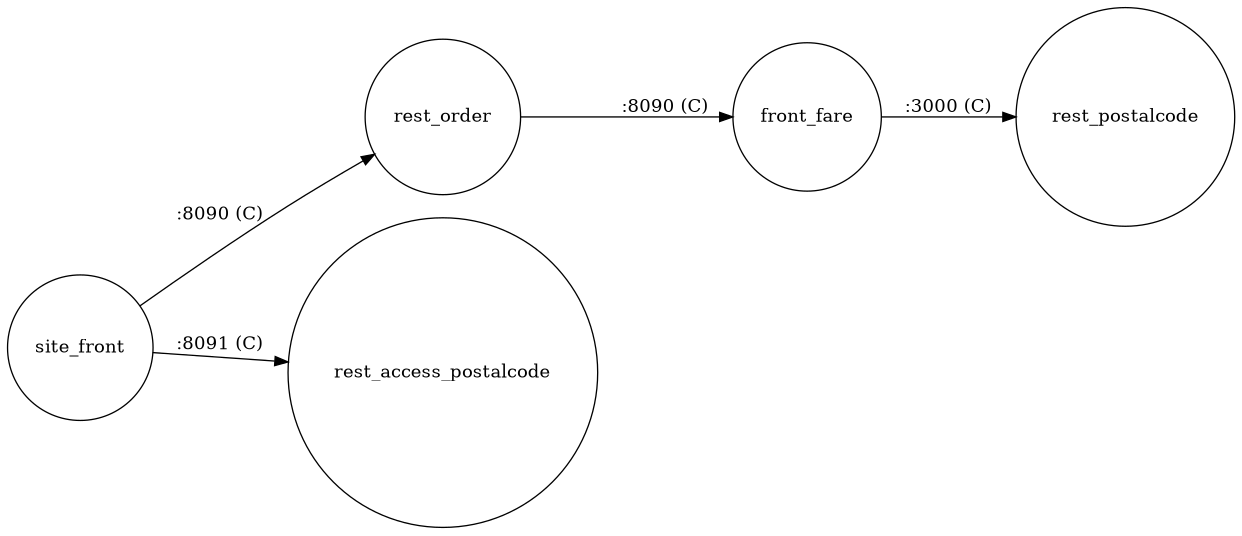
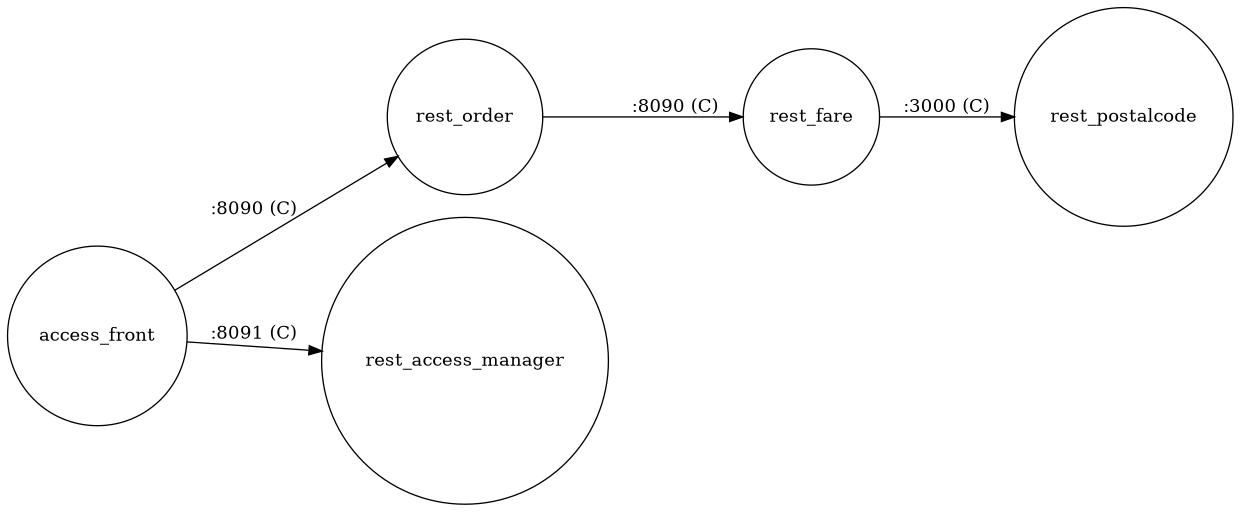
node "front_fare": label "front_fare" -> "rest_fare"
node "site_front": label "site_front" -> "access_front"
node "rest_access_postalcode": label "rest_access_postalcode" -> "rest_access_manager"
